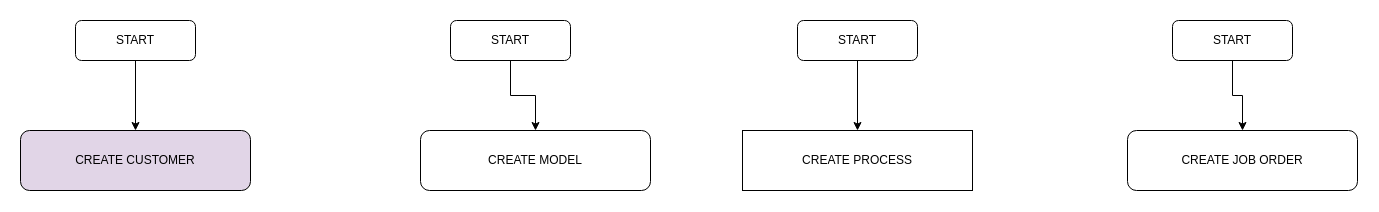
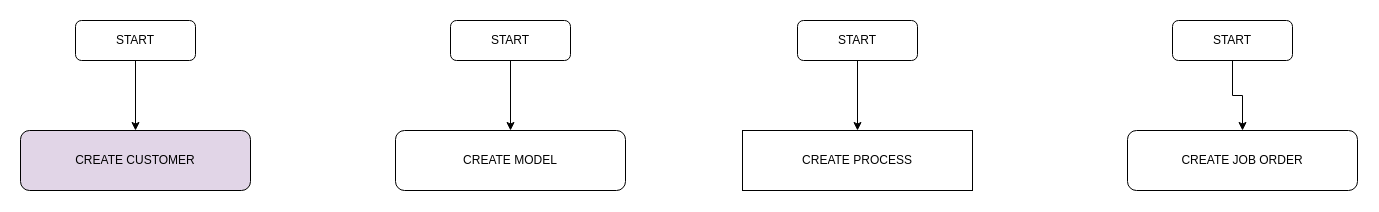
node "CREATE MODEL": moved (536, 161) -> (511, 161)
